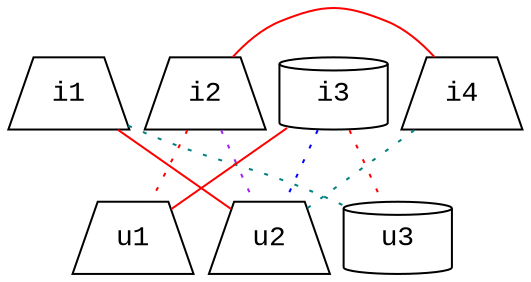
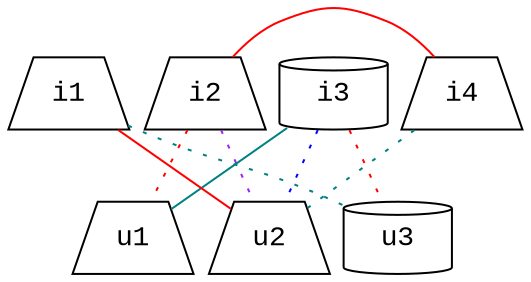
edge "i3" -- "u1": color red -> teal
